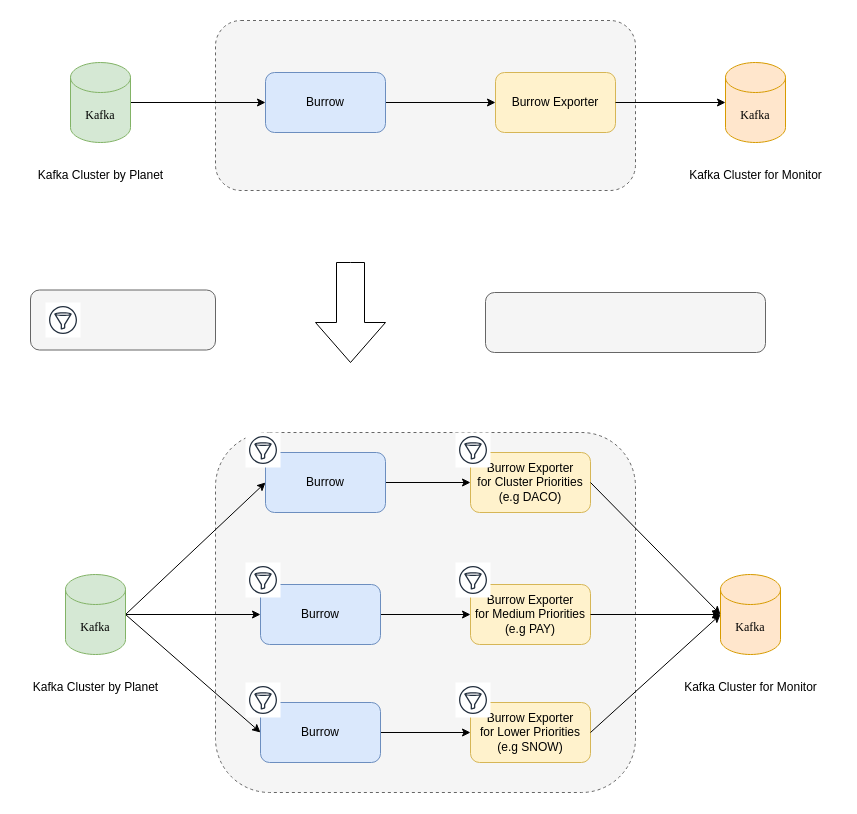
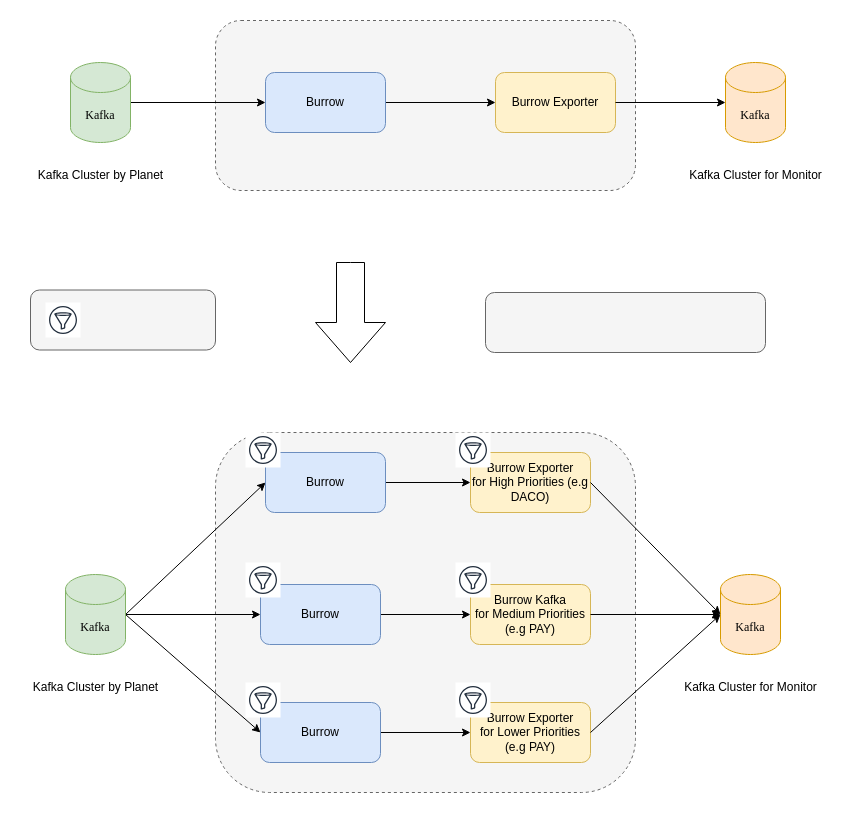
node "Burrow Exporter for Cluster Priorities (e.g DACO)": label "Burrow Exporter for Cluster Priorities (e.g DACO)" -> "Burrow Exporter for High Priorities (e.g DACO)"
node "Burrow Exporter for Medium Priorities (e.g PAY)": label "Burrow Exporter for Medium Priorities (e.g PAY)" -> "Burrow Kafka for Medium Priorities (e.g PAY)"
node "Burrow Exporter for Lower Priorities (e.g SNOW)": label "Burrow Exporter for Lower Priorities (e.g SNOW)" -> "Burrow Exporter for Lower Priorities (e.g PAY)"
